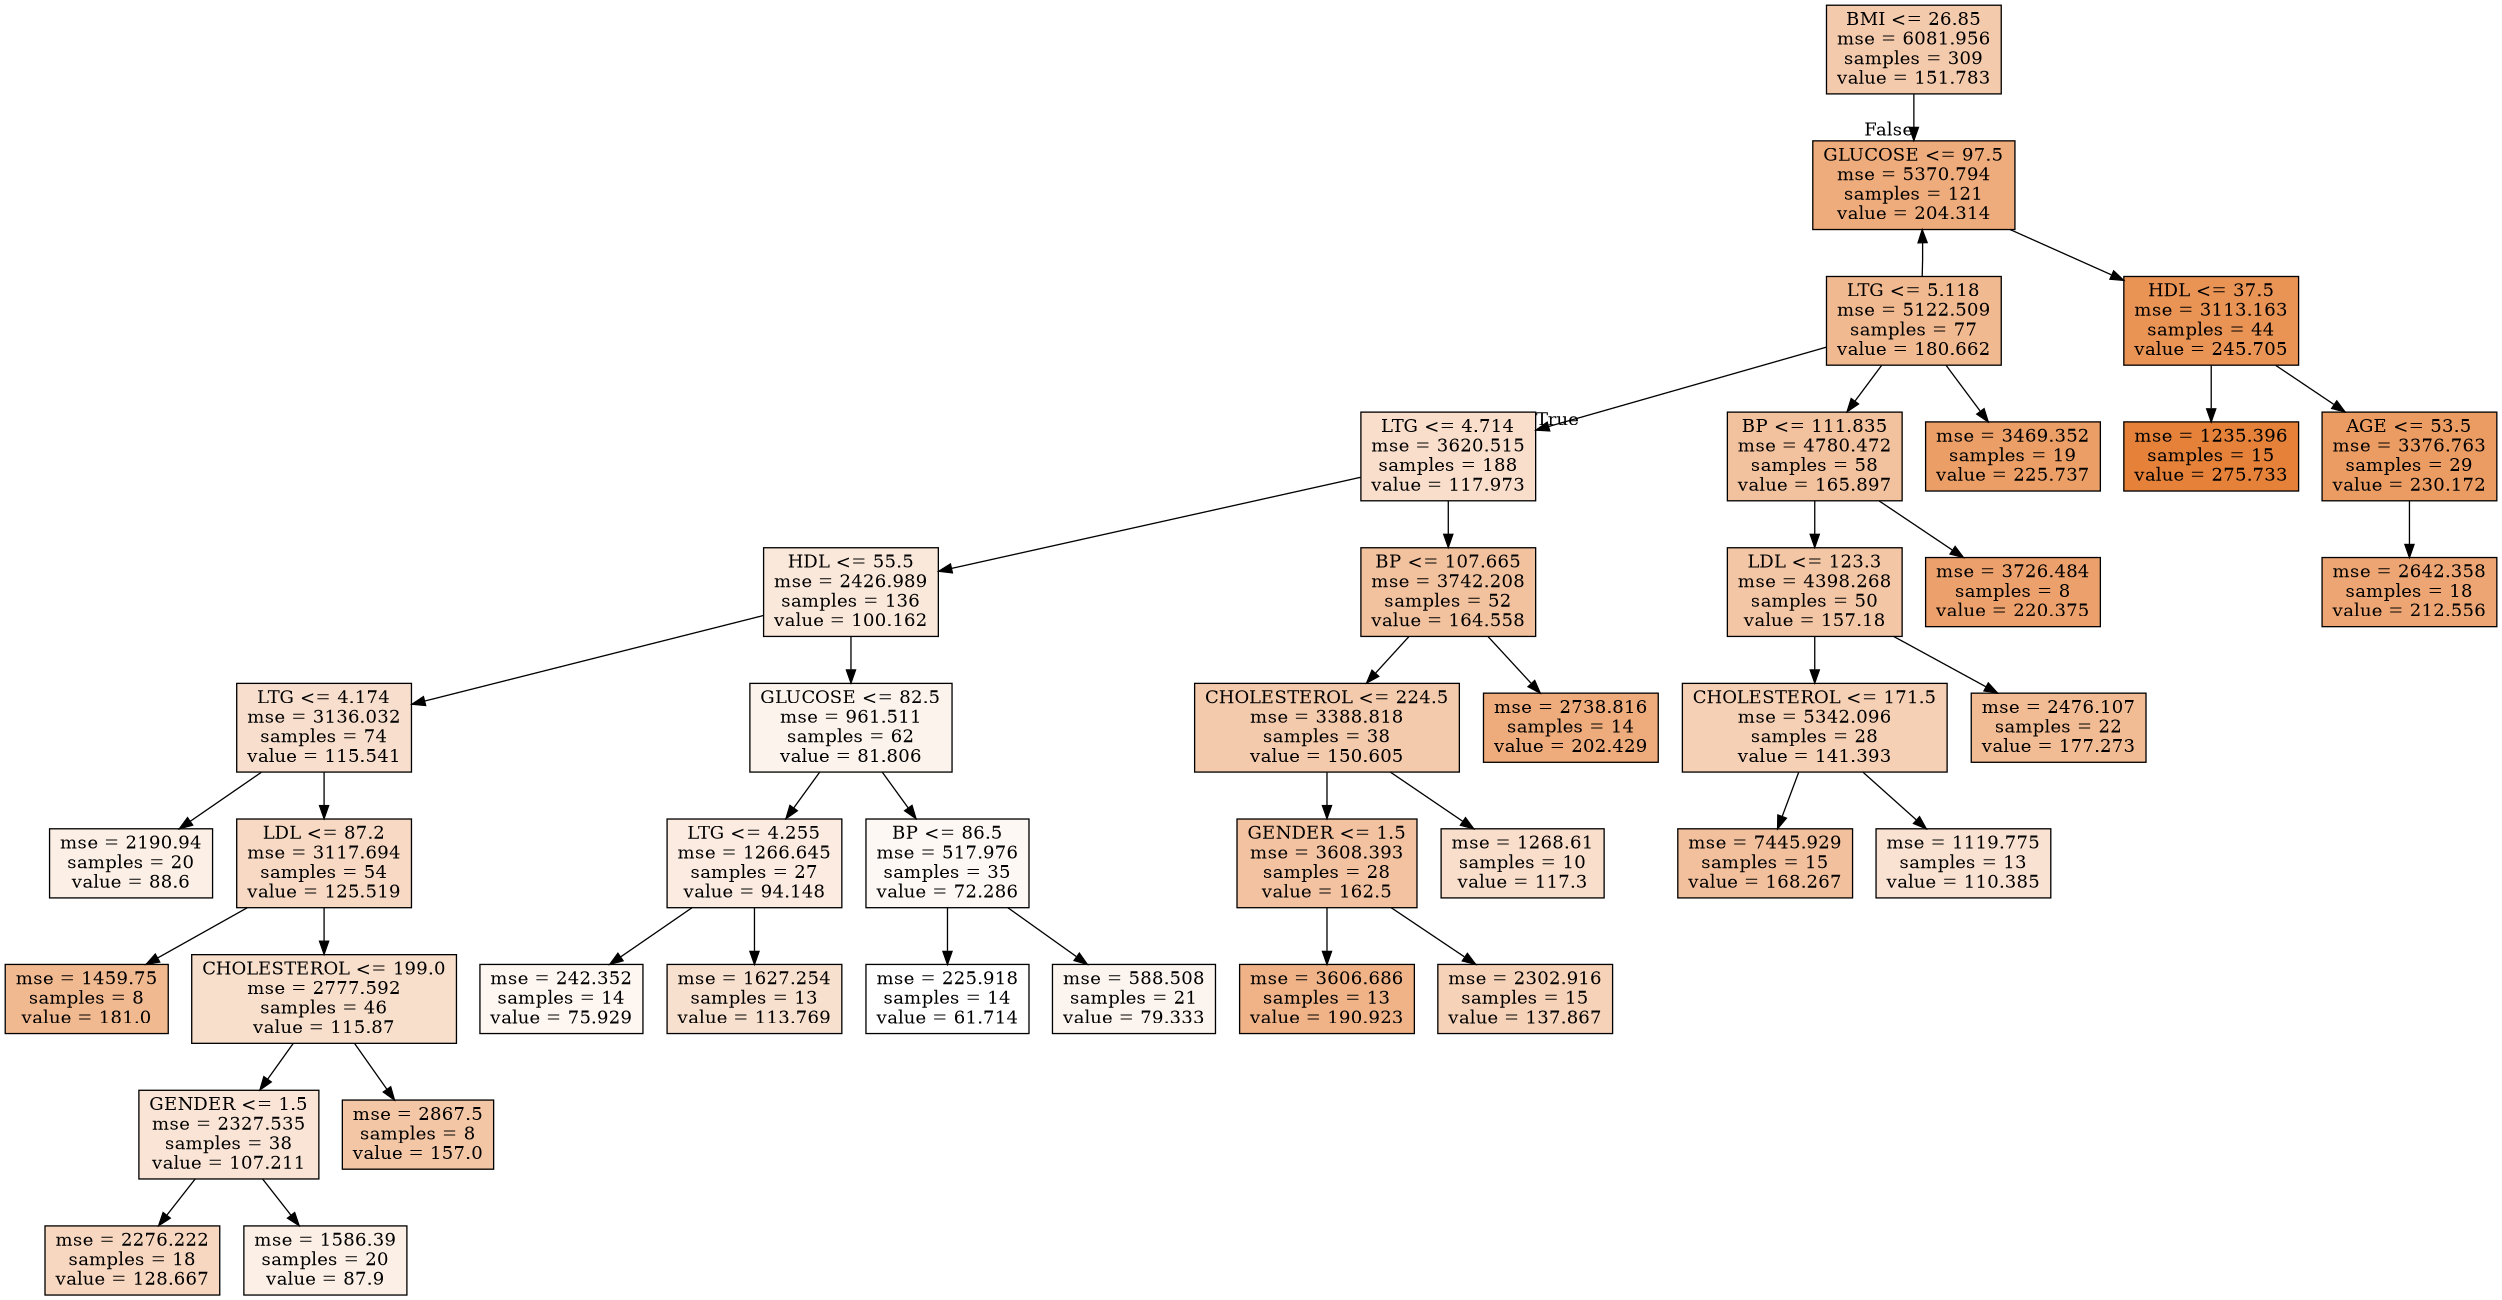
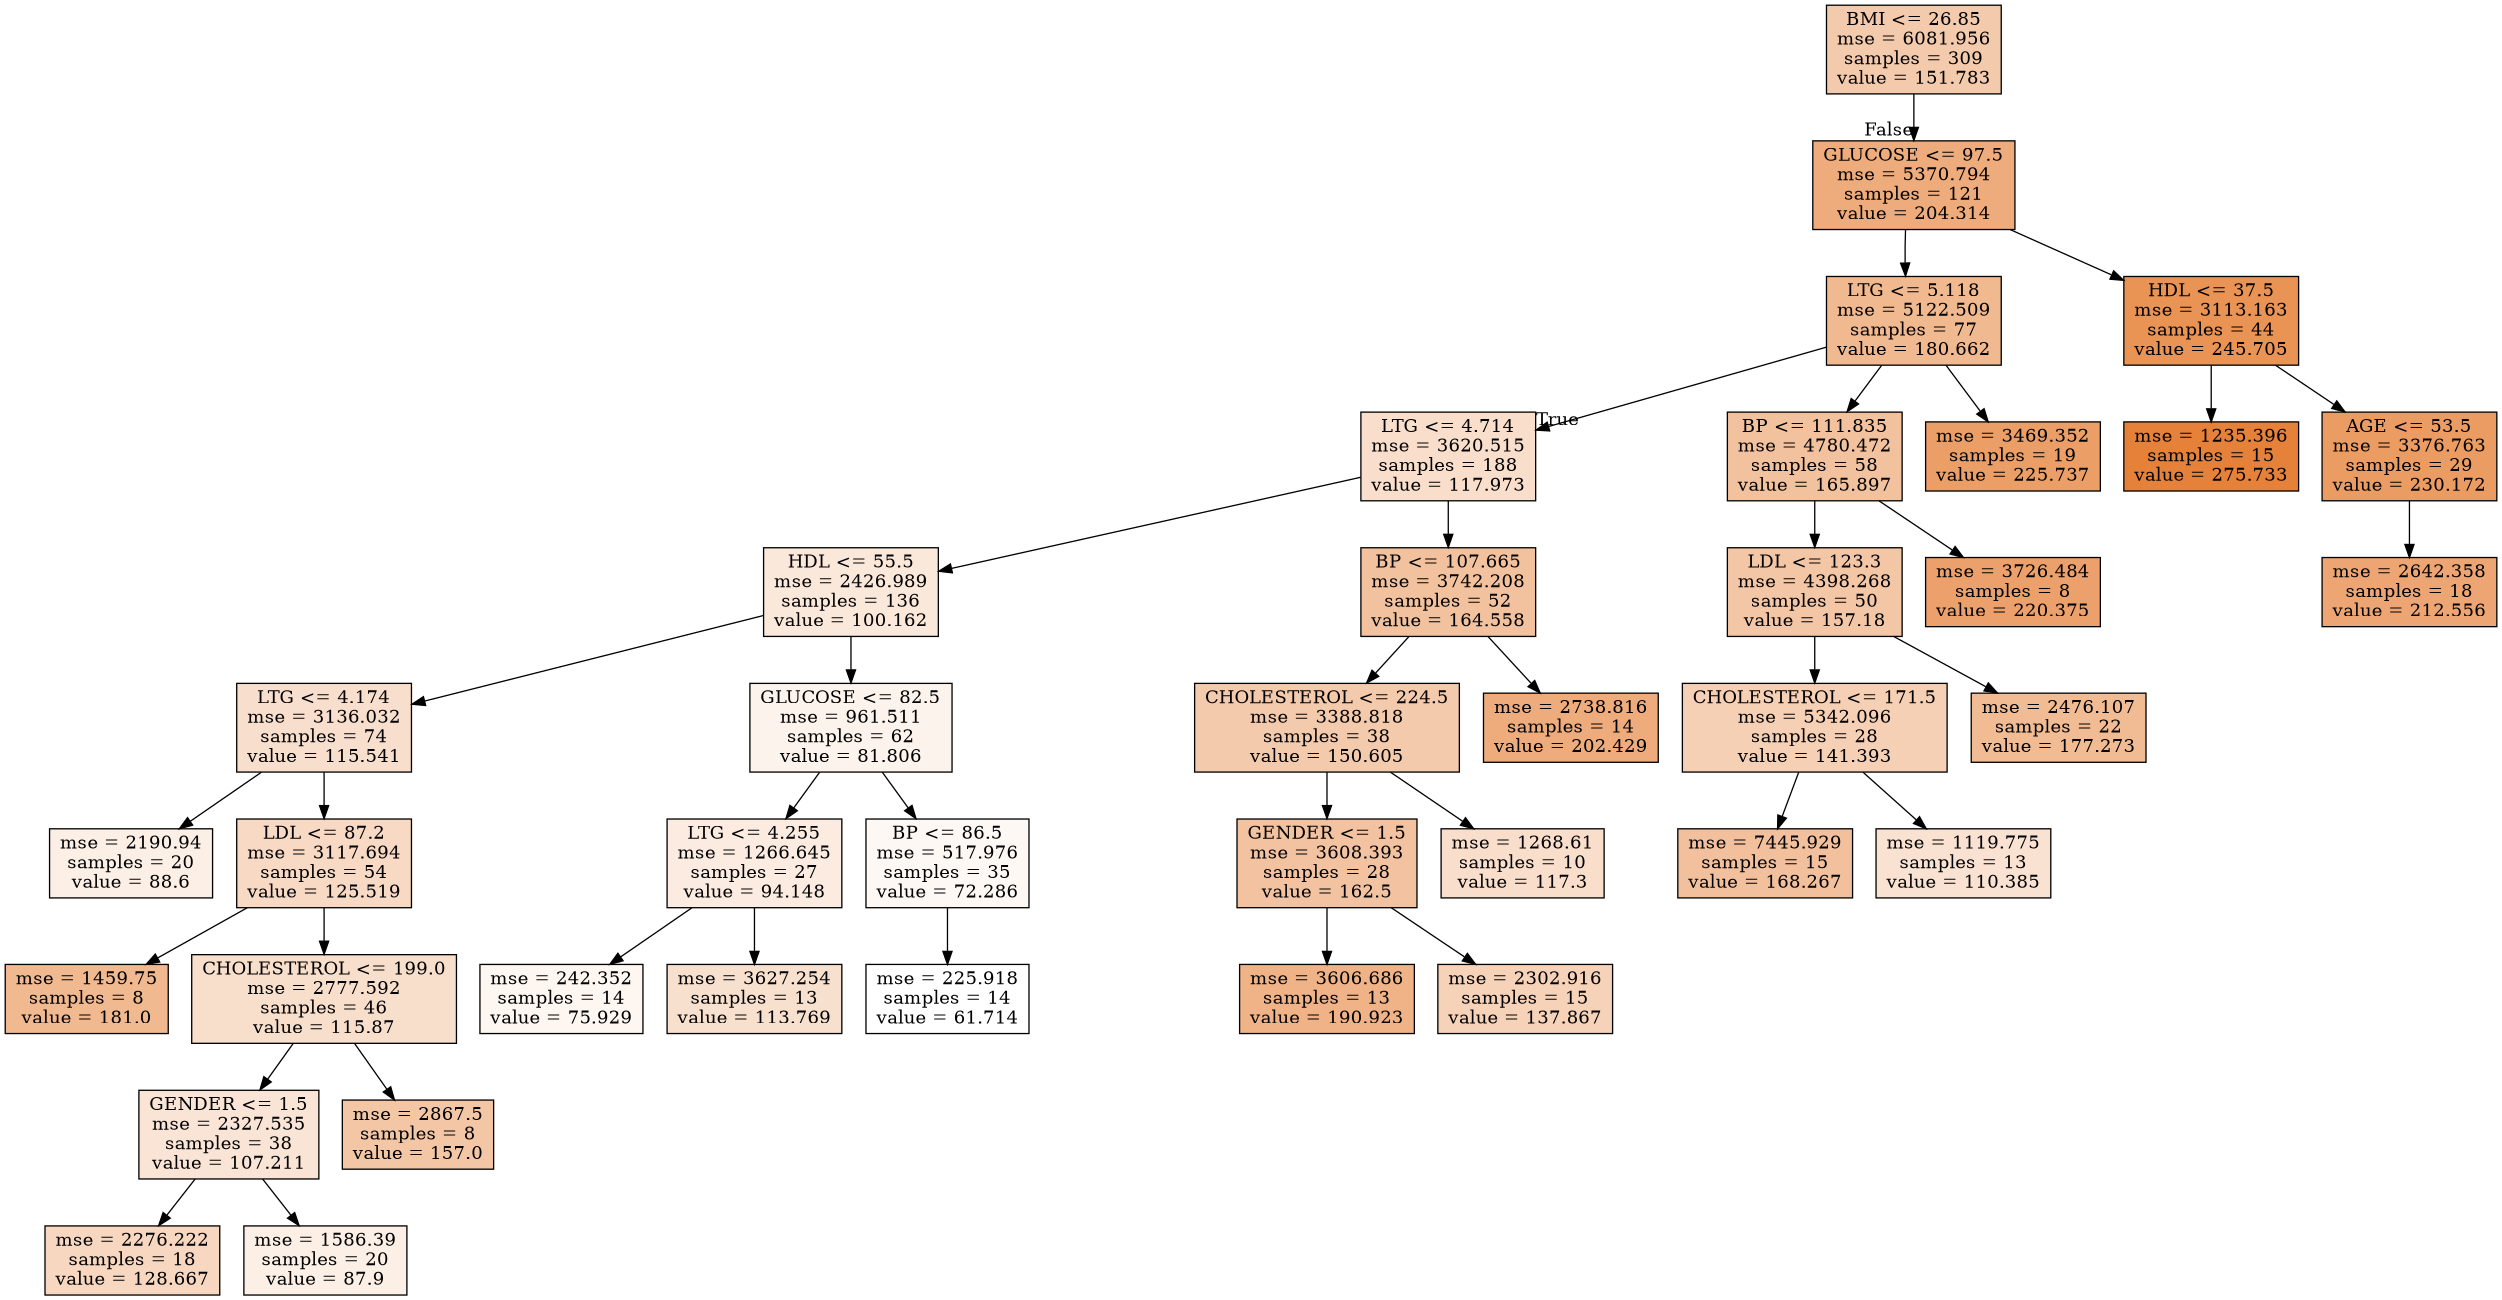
edge "LTG <= 5.118 mse = 5122.509 samples = 77 value = 180.662" -> "GLUCOSE <= 97.5 mse = 5370.794 samples = 121 value = 204.314": reversed
node "mse = 1627.254 samples = 13 value = 113.769": label "mse = 1627.254 samples = 13 value = 113.769" -> "mse = 3627.254 samples = 13 value = 113.769"
node "mse = 588.508 samples = 21 value = 79.333": removed
